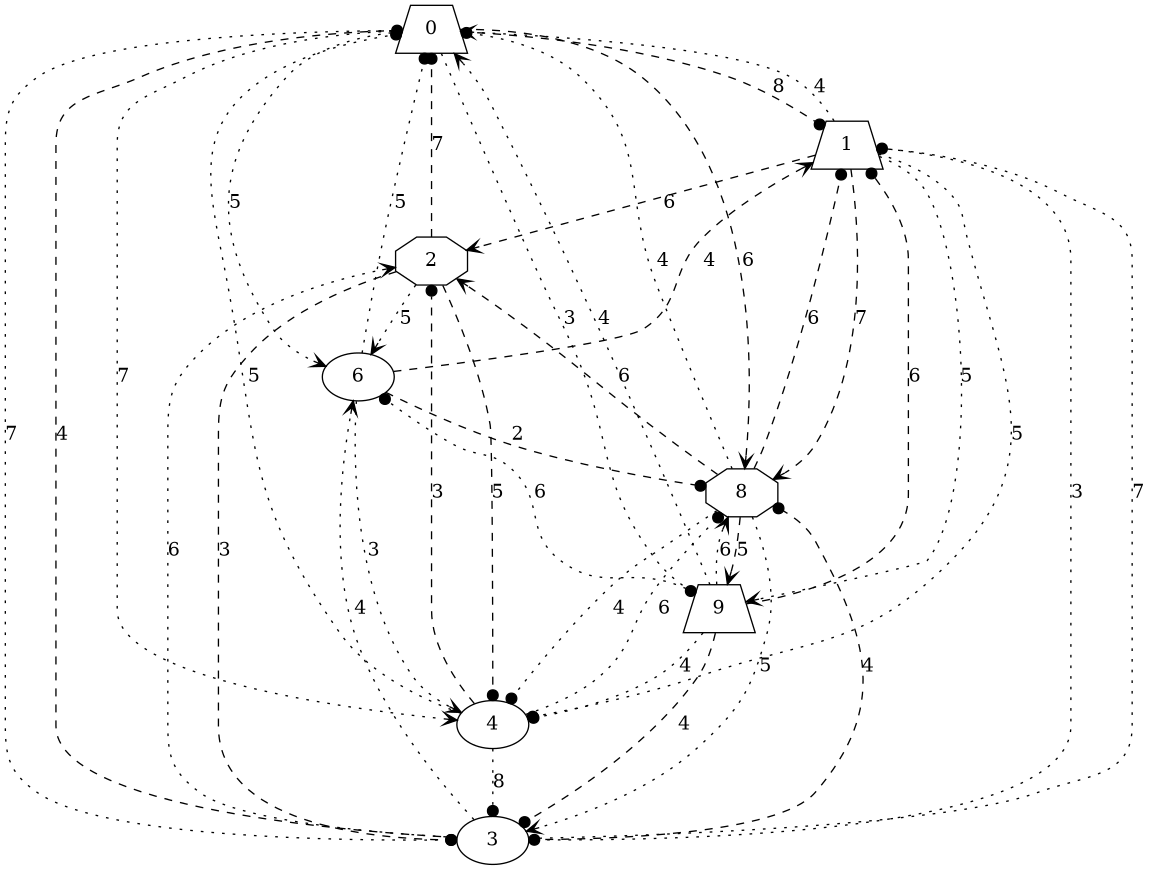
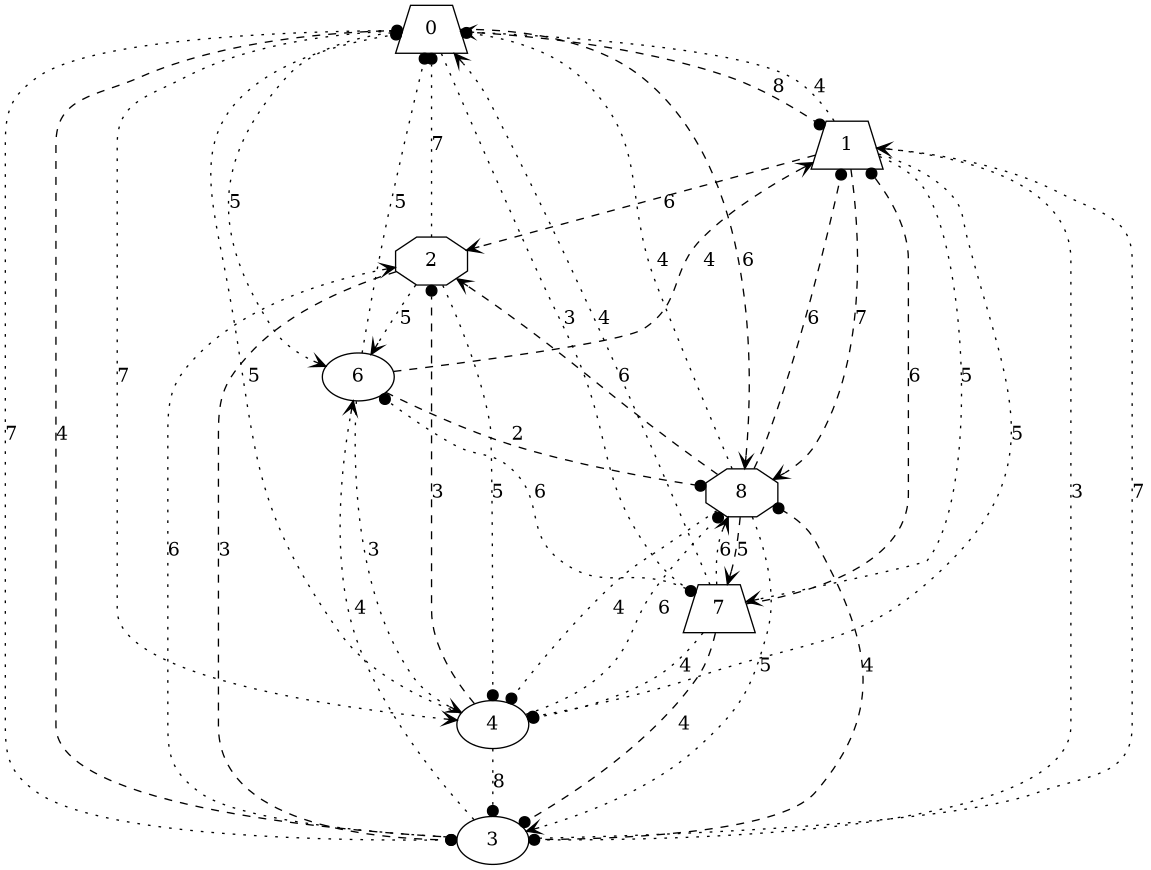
edge "2" -> "0": style dashed -> dotted
edge "2" -> "4": style dashed -> dotted
node "9": label "9" -> "7"
edge "3" -> "1": arrowhead dot -> vee
